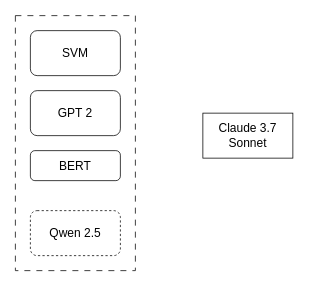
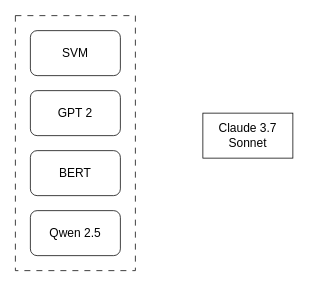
node "BERT": size 90x30 -> 90x45
node "Qwen 2.5": style dashed -> solid
